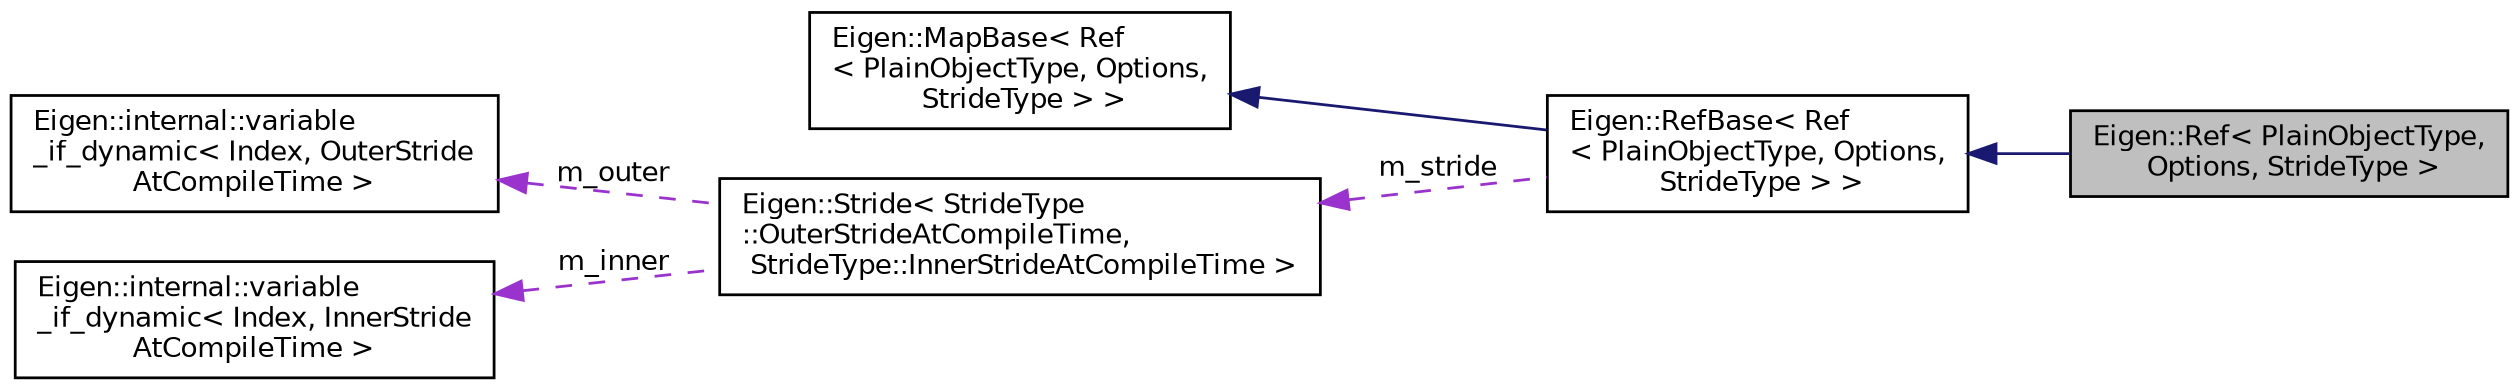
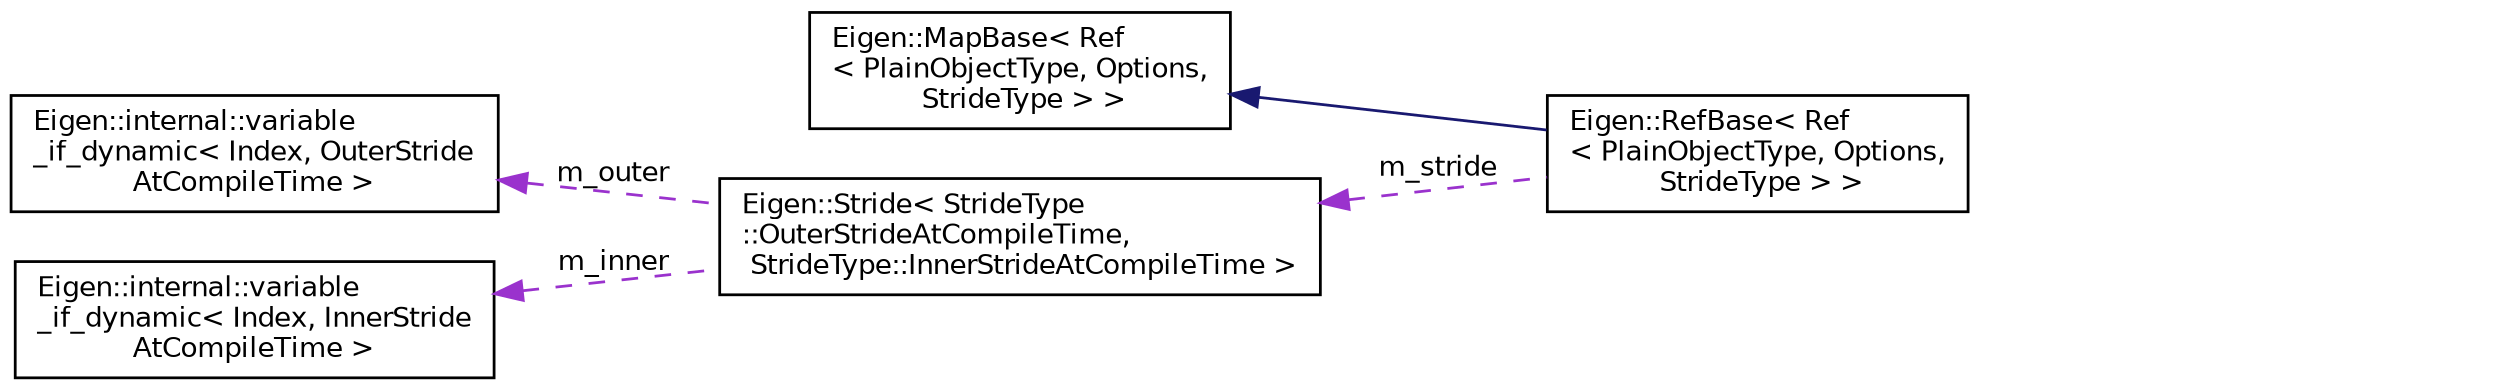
node "Eigen::Ref< PlainObjectType, Options, StrideType >": removed
